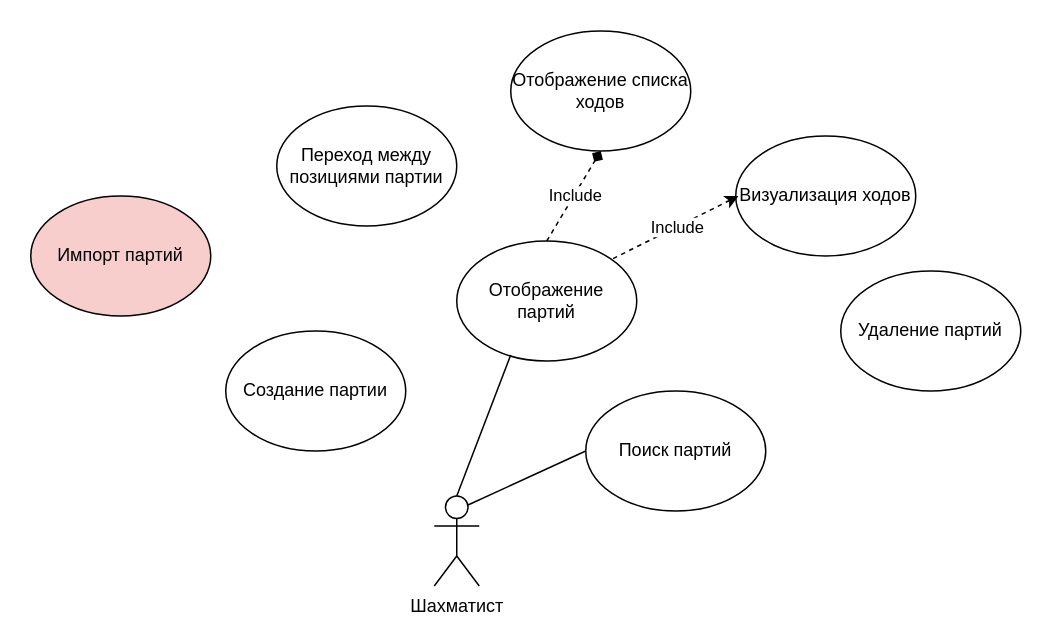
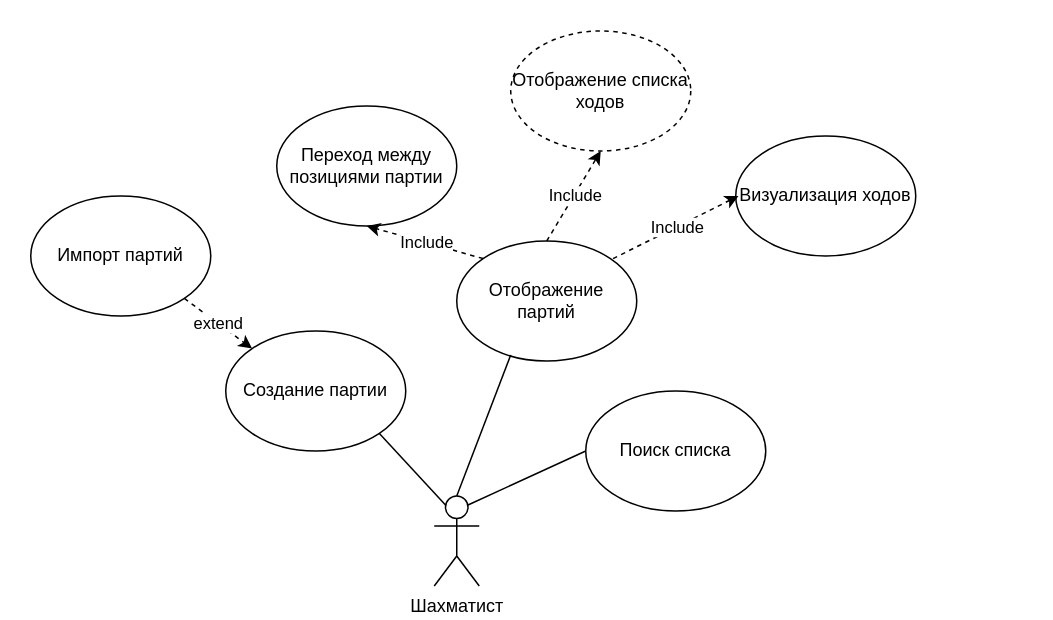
node "Отображение списка ходов": style solid -> dashed
edge "Отображение партий" -> "Отображение списка ходов": arrowhead diamond -> classic
edge "Отображение партий" -> "Переход между позициями партии": added, label "Include"
node "Импорт партий": fillcolor #f8cecc -> #ffffff
edge "Импорт партий" -> "Создание партии": added, label "extend"
node "Удаление партий": removed
node "Поиск партий": label "Поиск партий" -> "Поиск списка"
edge "Создание партии" -- "Шахматист": added
